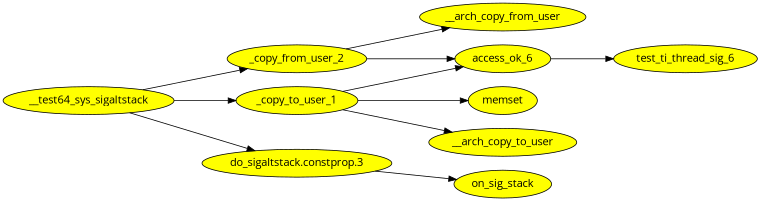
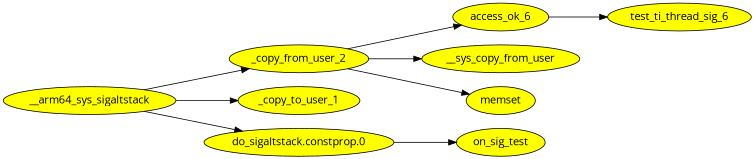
node "__arch_copy_from_user": label "__arch_copy_from_user" -> "__sys_copy_from_user"
edge "_copy_to_user_1" -> "access_ok_6": removed
node "__test64_sys_sigaltstack": label "__test64_sys_sigaltstack" -> "__arm64_sys_sigaltstack"
edge "_copy_to_user_1" -> "memset": now "_copy_from_user_2" -> "memset"
node "__arch_copy_to_user": removed
node "do_sigaltstack.constprop.3": label "do_sigaltstack.constprop.3" -> "do_sigaltstack.constprop.0"
node "on_sig_stack": label "on_sig_stack" -> "on_sig_test"
